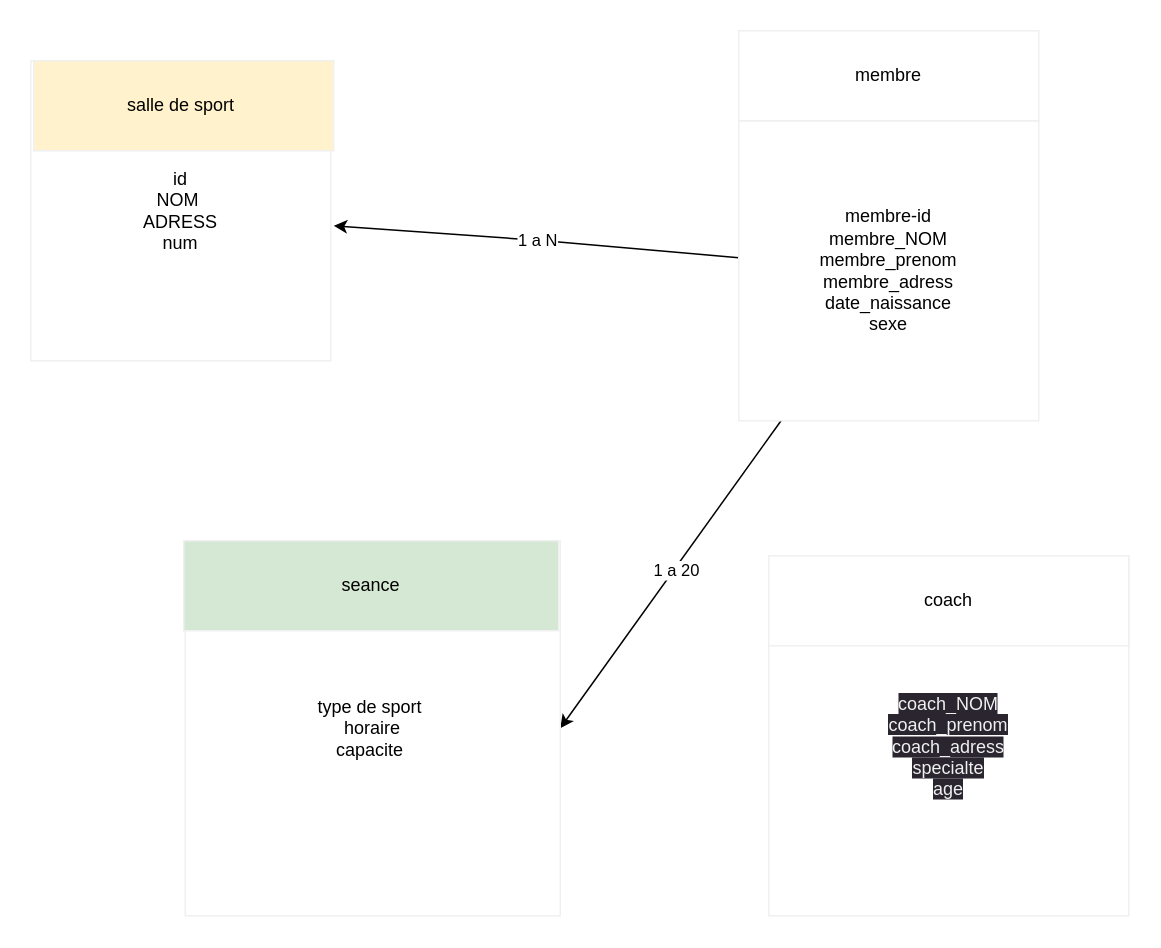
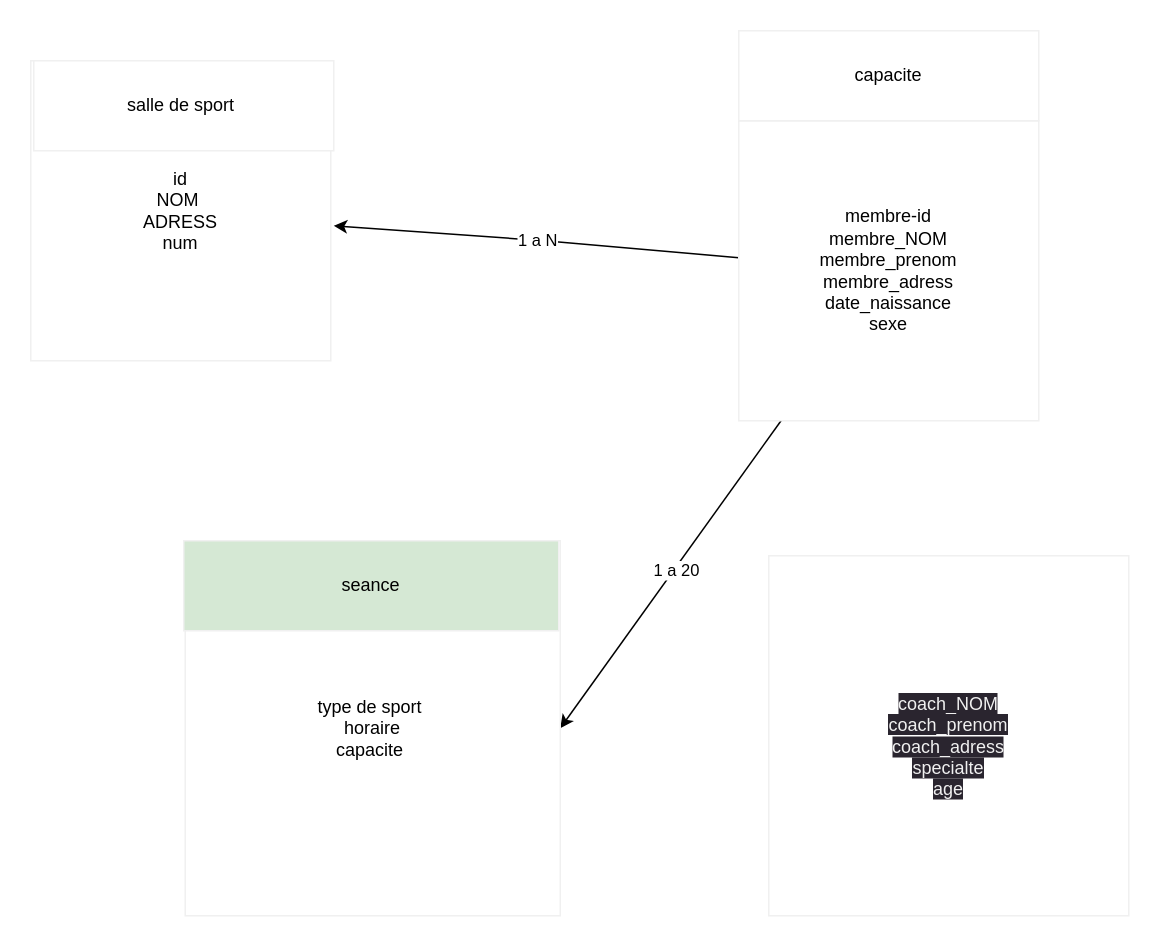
node "membre": label "membre" -> "capacite"
node "salle de sport": fillcolor #fff2cc -> #ffffff
node "coach": removed
